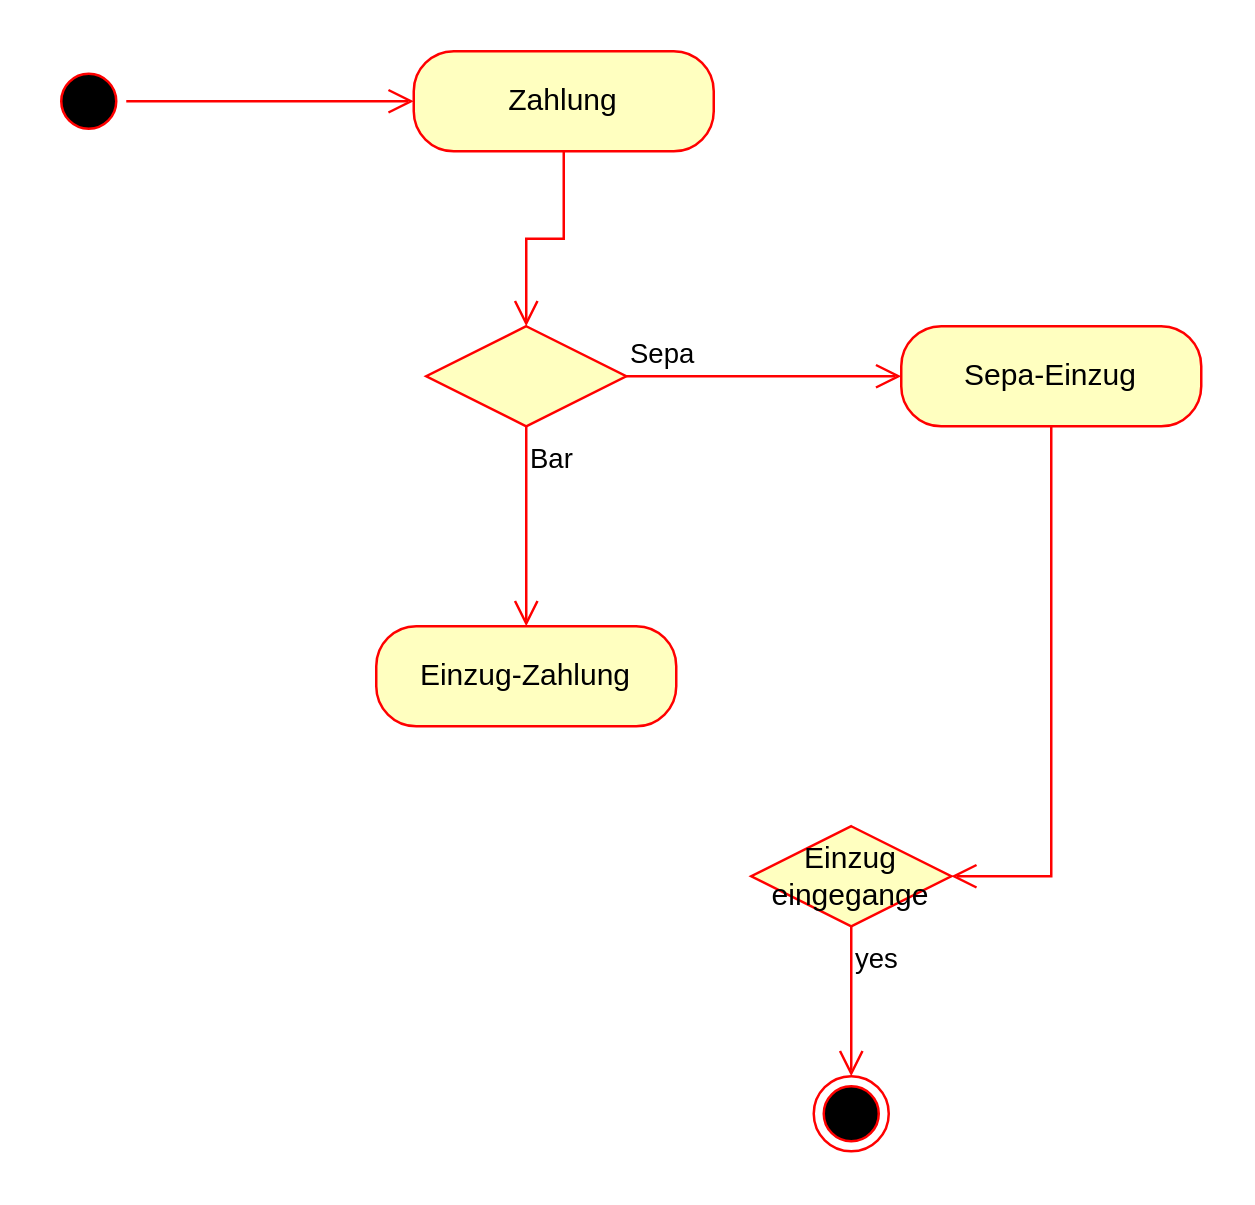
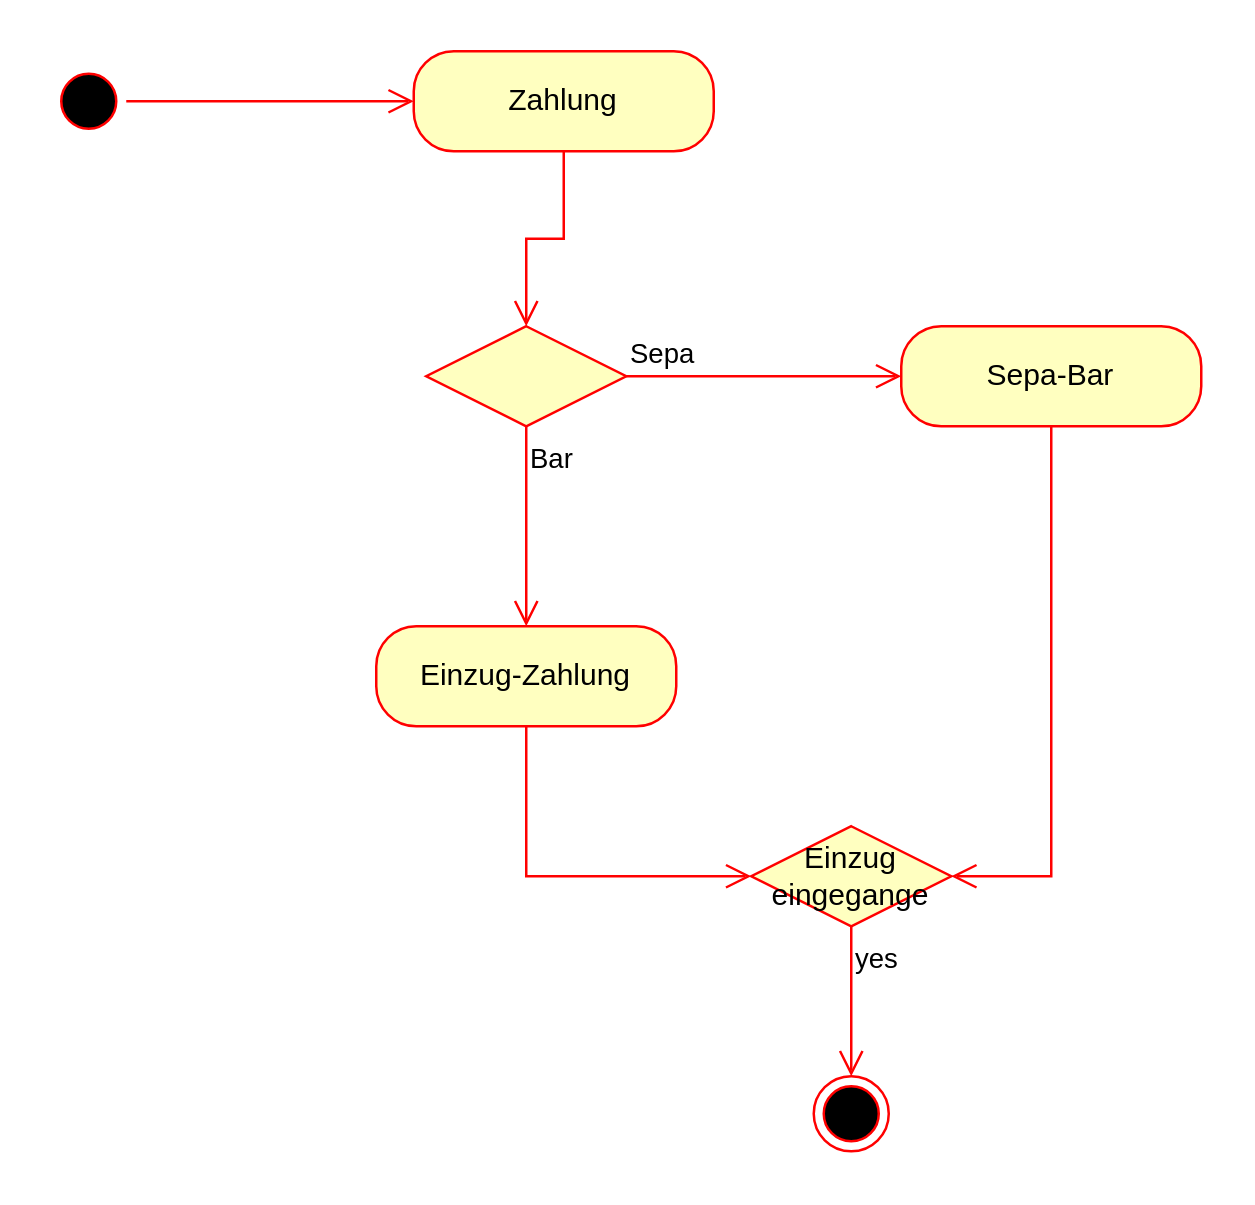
node "Sepa-Einzug": label "Sepa-Einzug" -> "Sepa-Bar"
edge "Einzug-Zahlung" -> "Einzug eingegange": added
